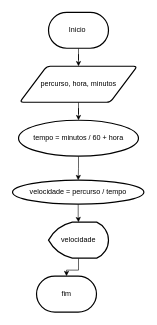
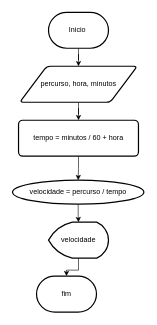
node "tempo = minutos / 60 + hora": shape ellipse -> rounded rectangle
